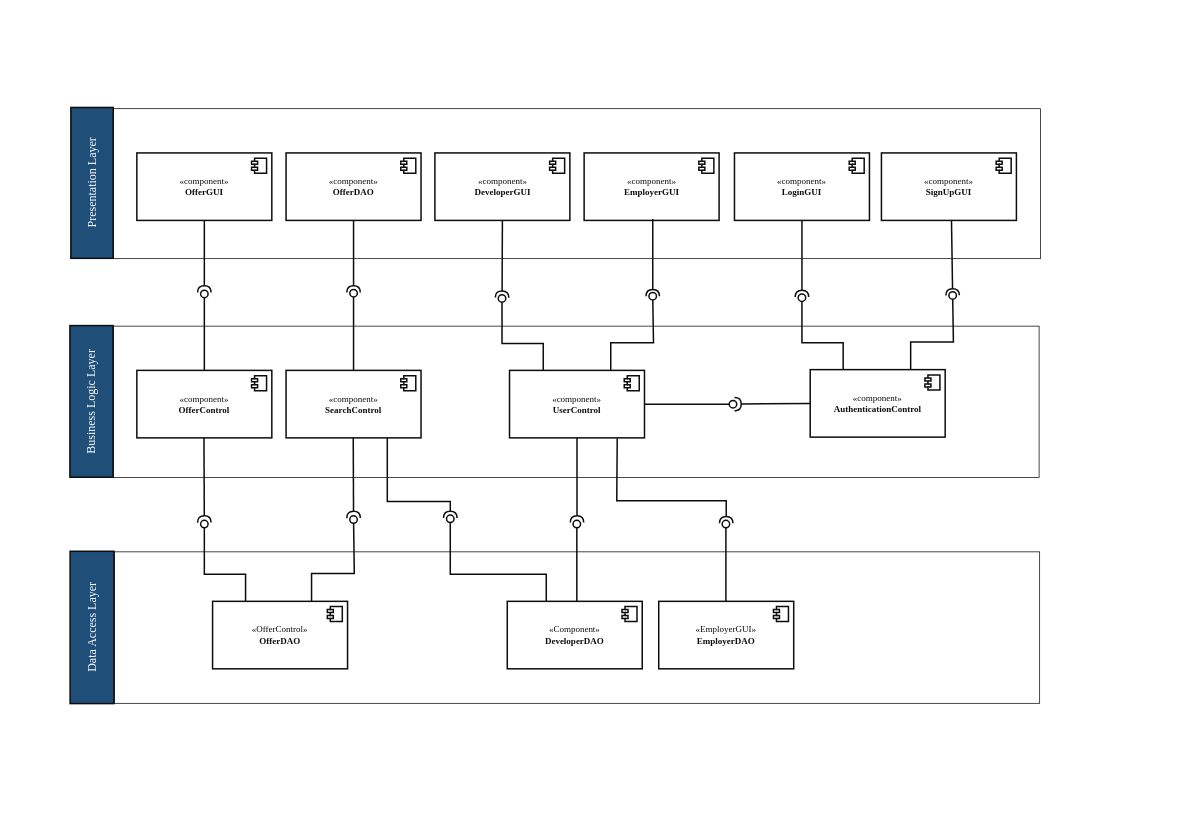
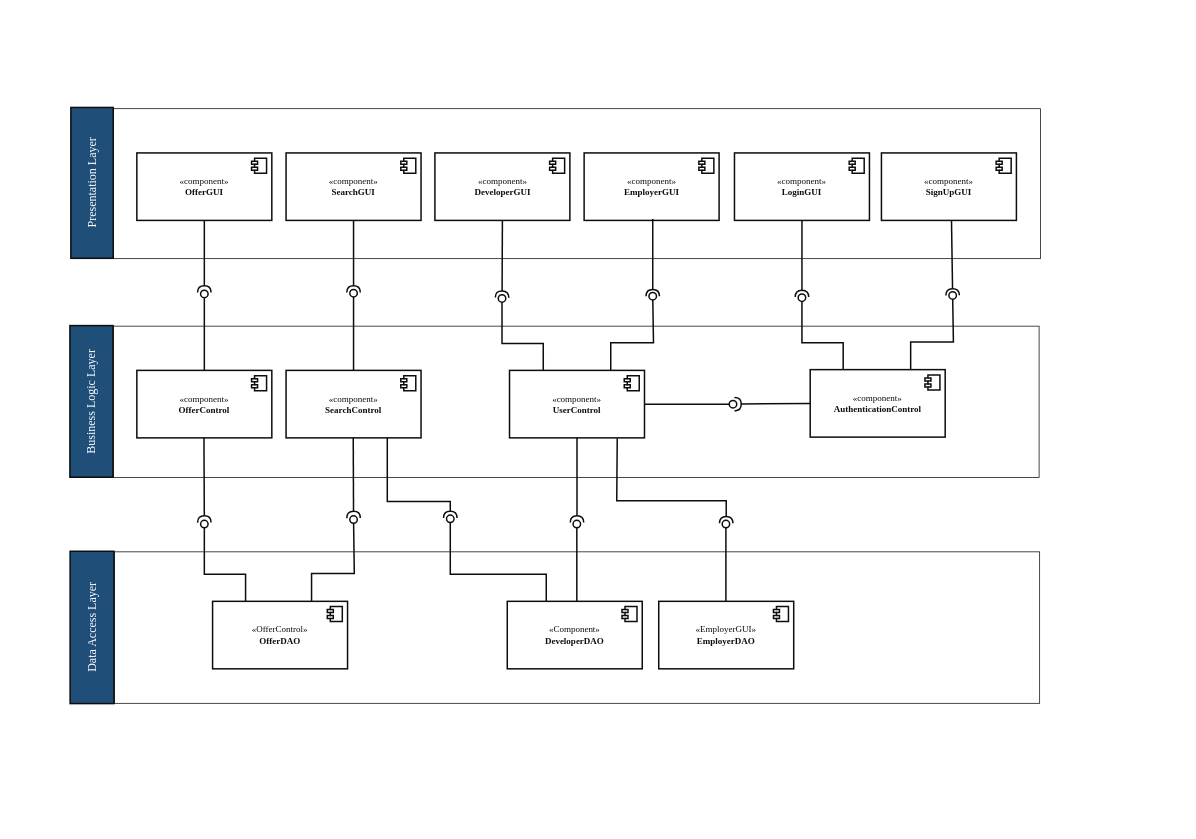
node "«component» OfferDAO": label "«component» OfferDAO" -> "«component» SearchGUI"
